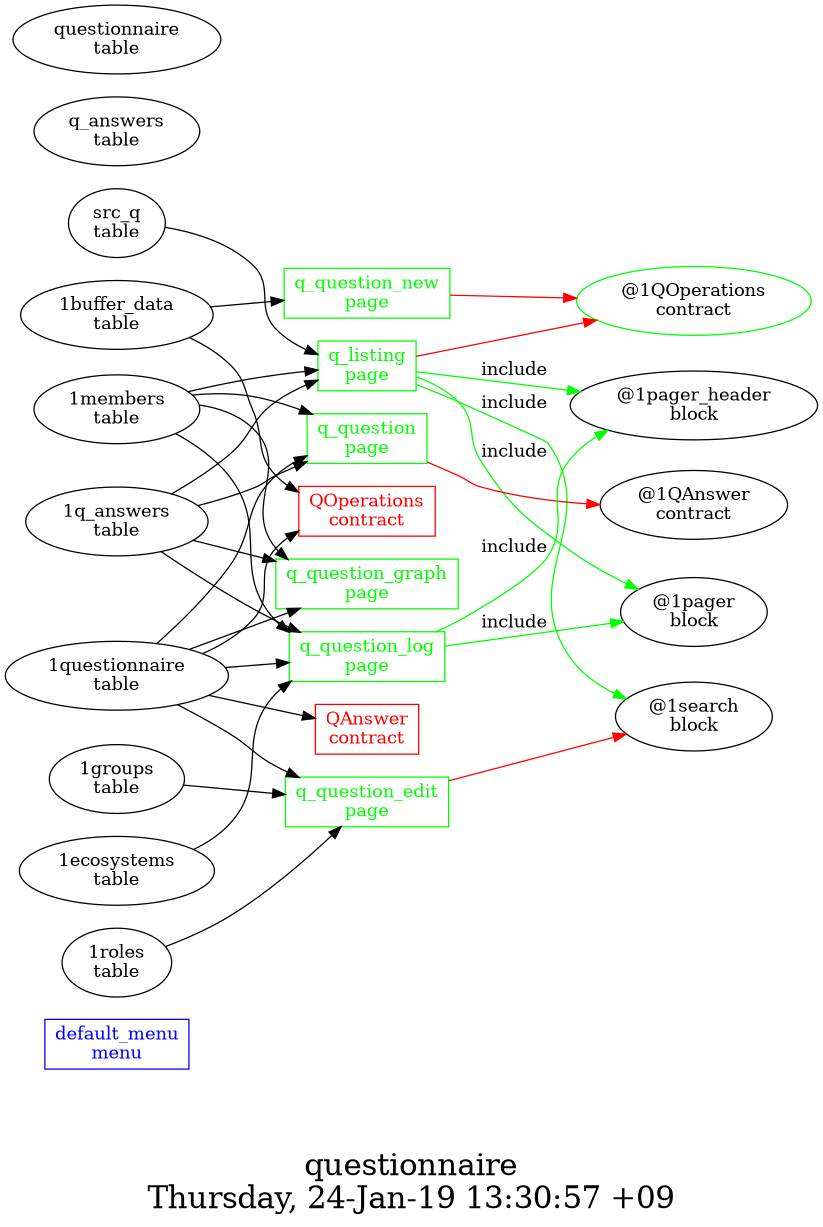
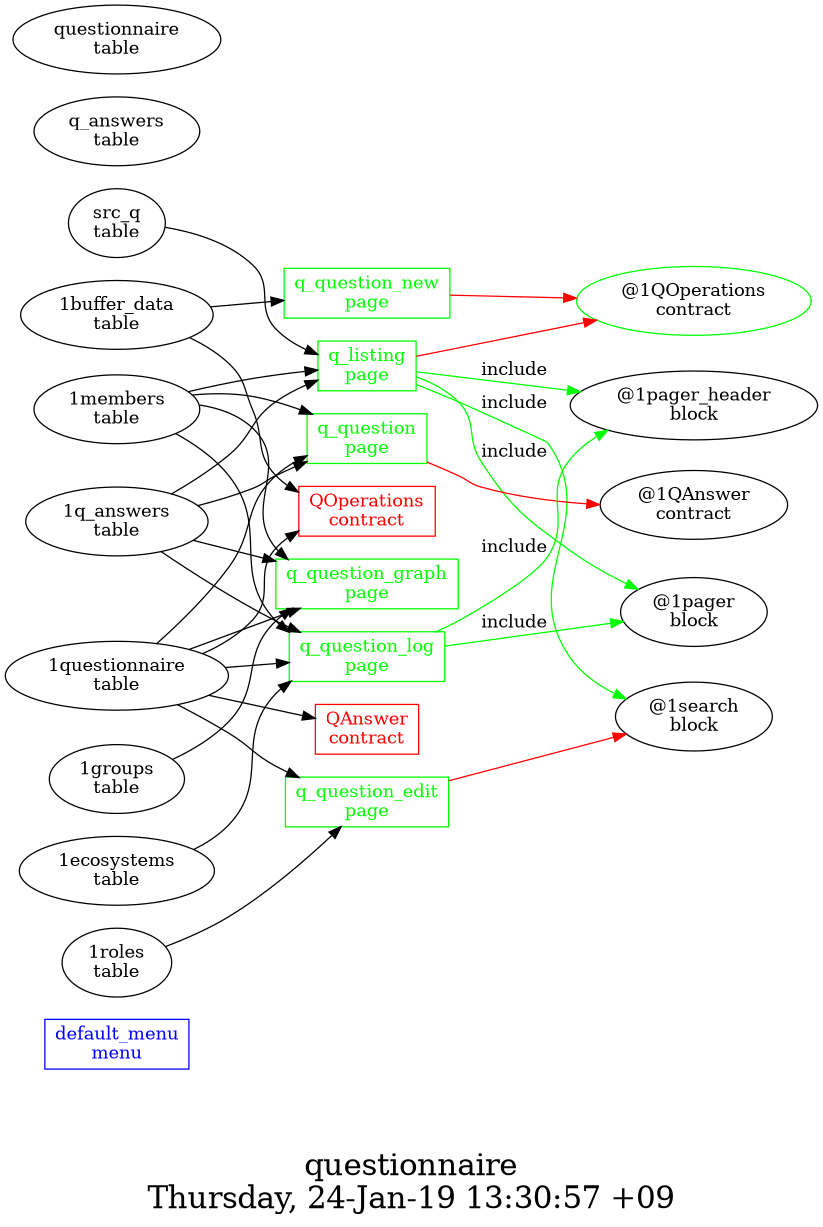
edge "1groups table" -> "q_question_edit page": now "1groups table" -> "q_question_graph page"
